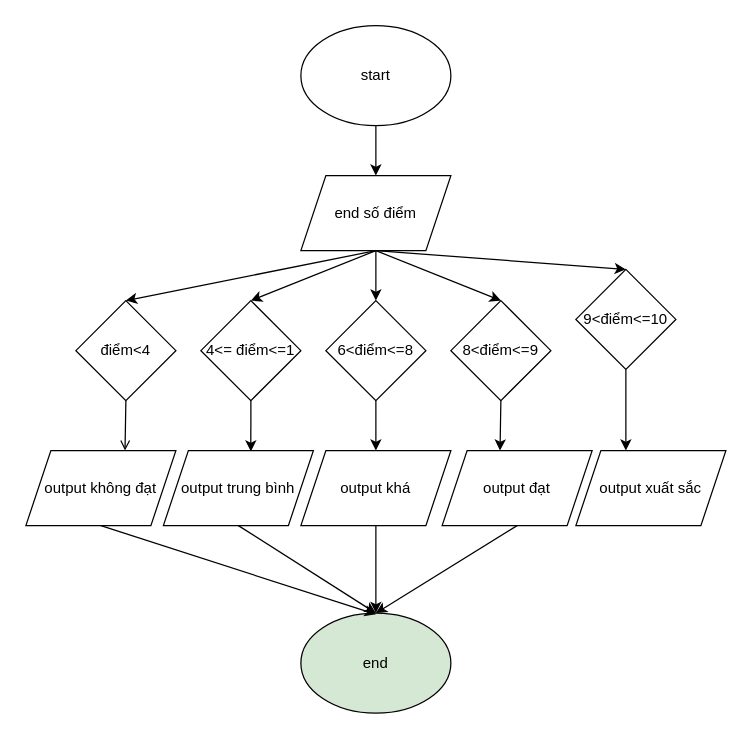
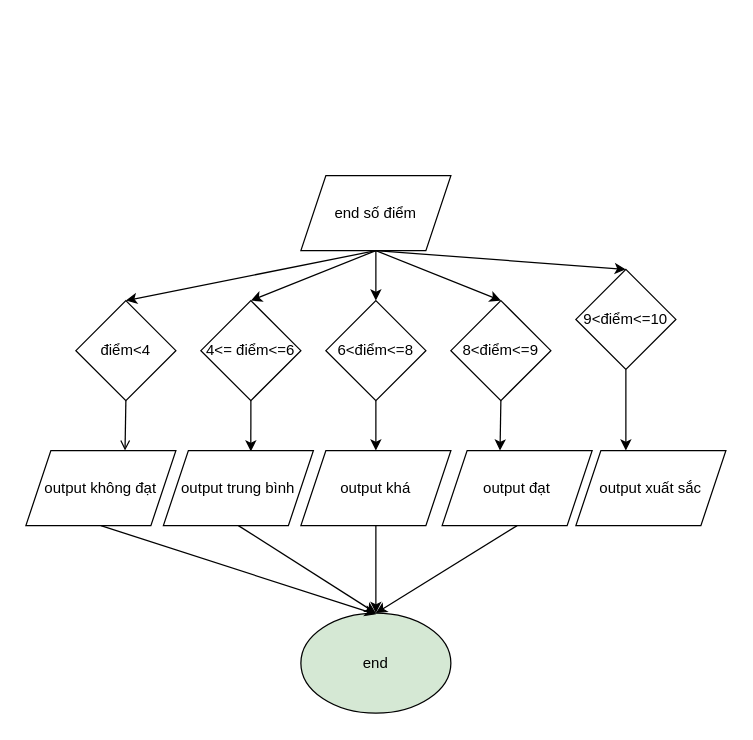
node "start": removed
edge "start" -> "end số điểm": removed
node "4<= điểm<=1": label "4<= điểm<=1" -> "4<= điểm<=6"
